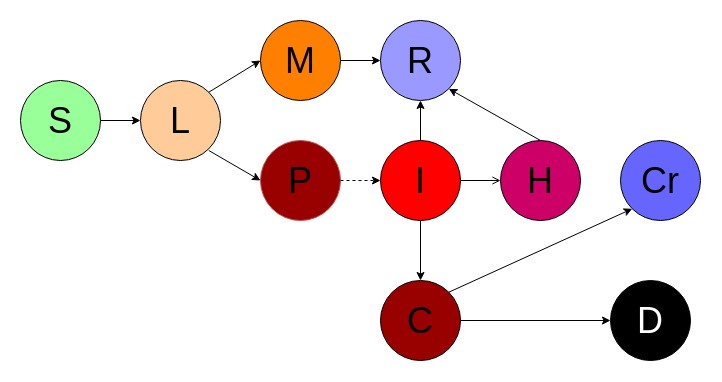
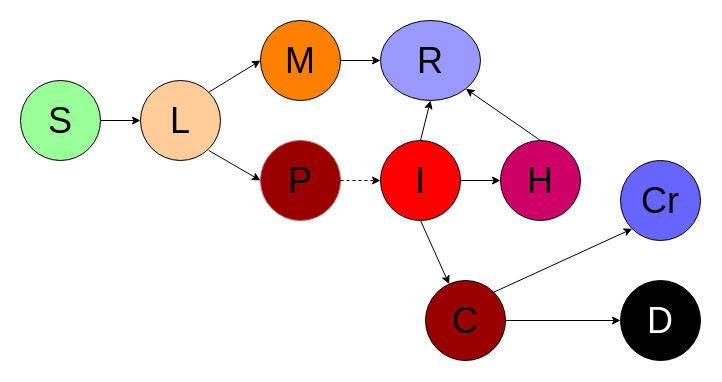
node "R": size 80x80 -> 100x80
edge "I" -> "H": arrowhead open -> classic
node "Cr": moved (661, 181) -> (661, 201)
node "C": moved (421, 321) -> (466, 321)
node "D": moved (651, 321) -> (661, 321)
